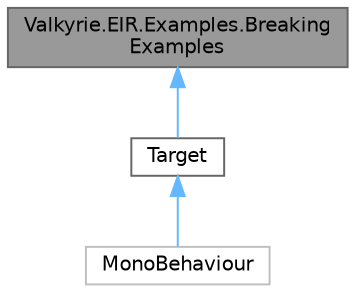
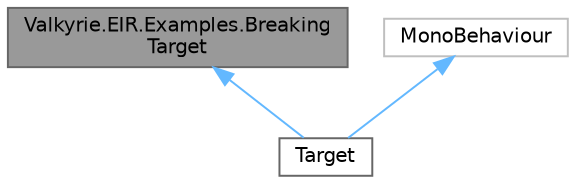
node "Valkyrie.EIR.Examples.Breaking Examples": label "Valkyrie.EIR.Examples.Breaking Examples" -> "Valkyrie.EIR.Examples.Breaking Target"
edge "MonoBehaviour" -> "Target": reversed
